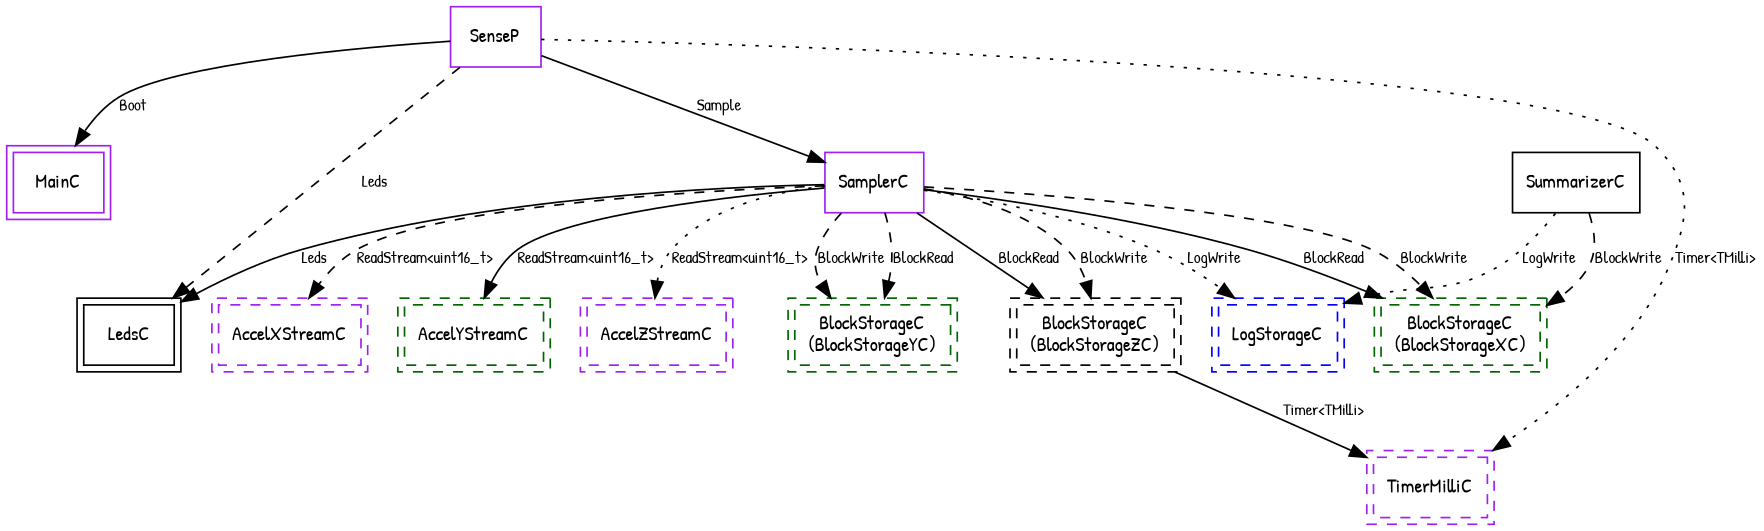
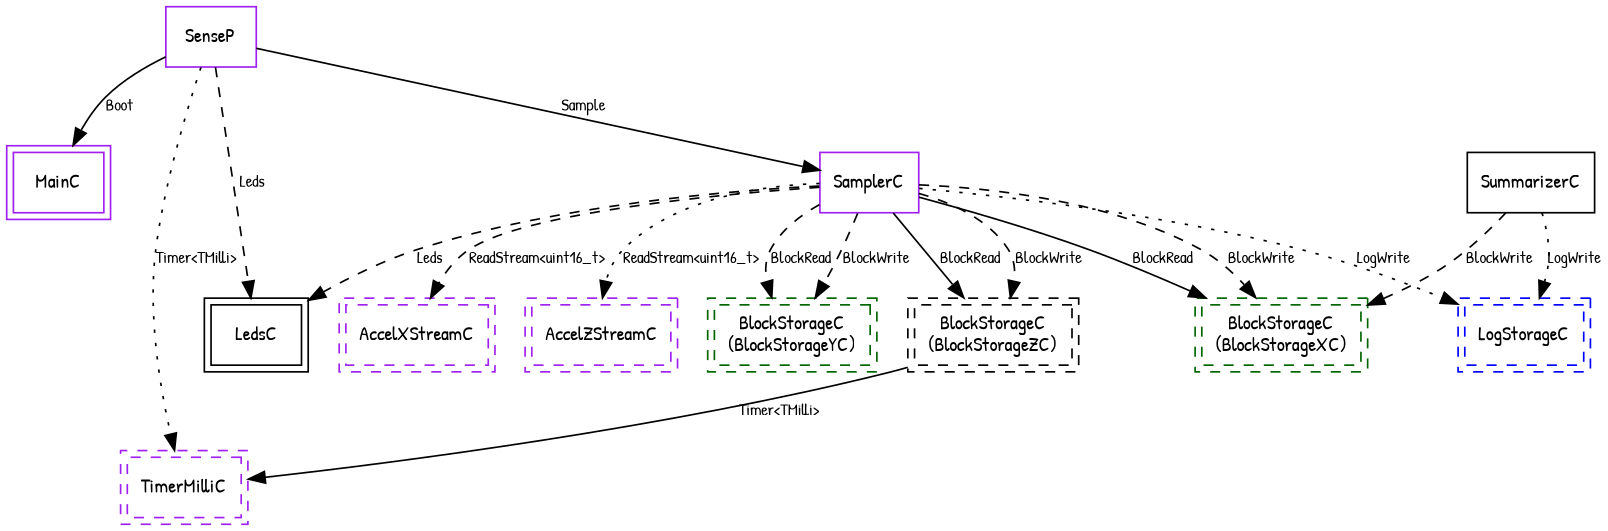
edge "SamplerC" -> "LedsC": style solid -> dashed
node "AccelYStreamC": removed
